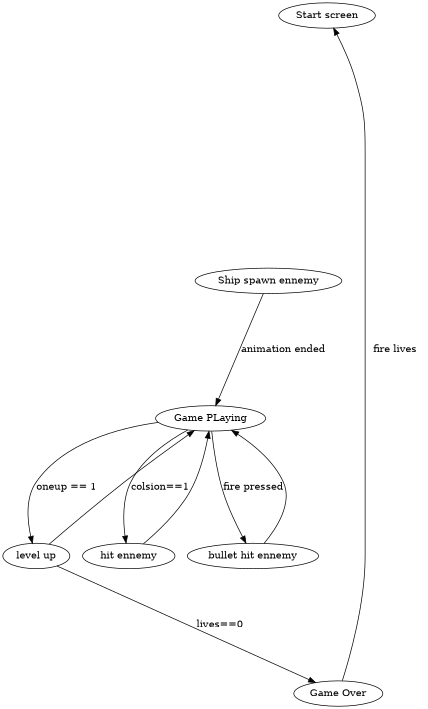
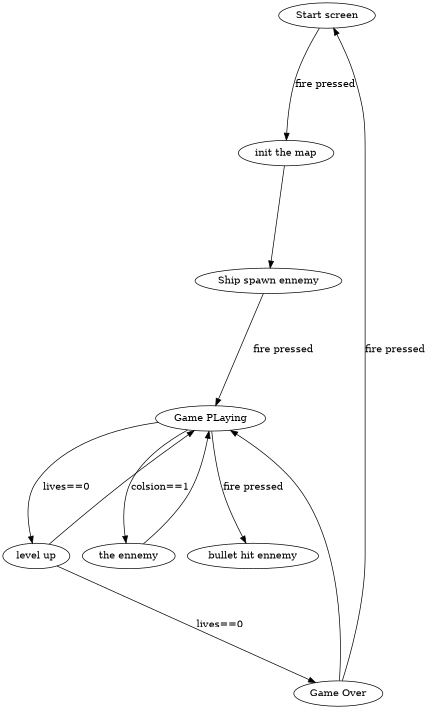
node "init the map": added
edge "Ship spawn ennemy" -> "Game PLaying": label "animation ended" -> "fire pressed"
edge "Game Over" -> "Start screen": label "fire lives" -> "fire pressed"
edge "bullet hit ennemy" -> "Game PLaying": now "Game Over" -> "Game PLaying"
edge "Game PLaying" -> "level up": label "oneup == 1" -> "lives==0"
node "hit ennemy": label "hit ennemy" -> "the ennemy"
